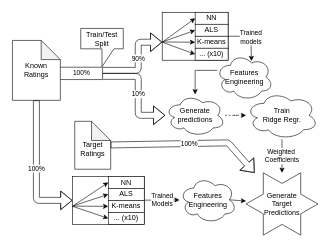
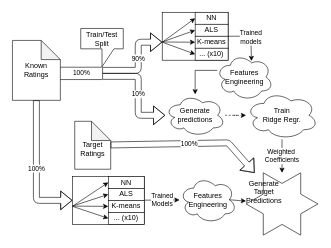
node "Generate Target Predictions": moved (282, 204) -> (264, 192)
